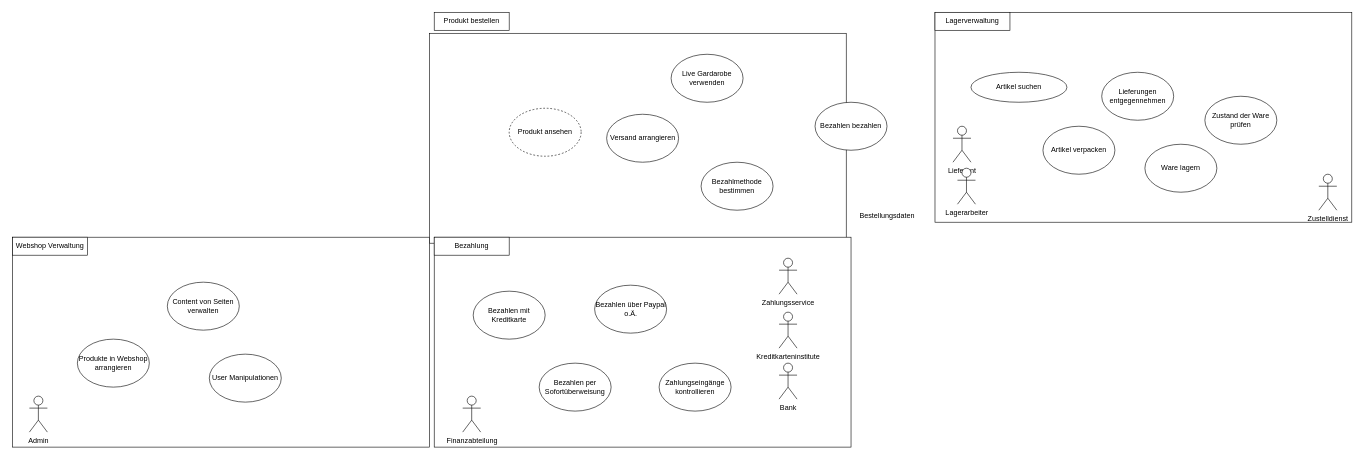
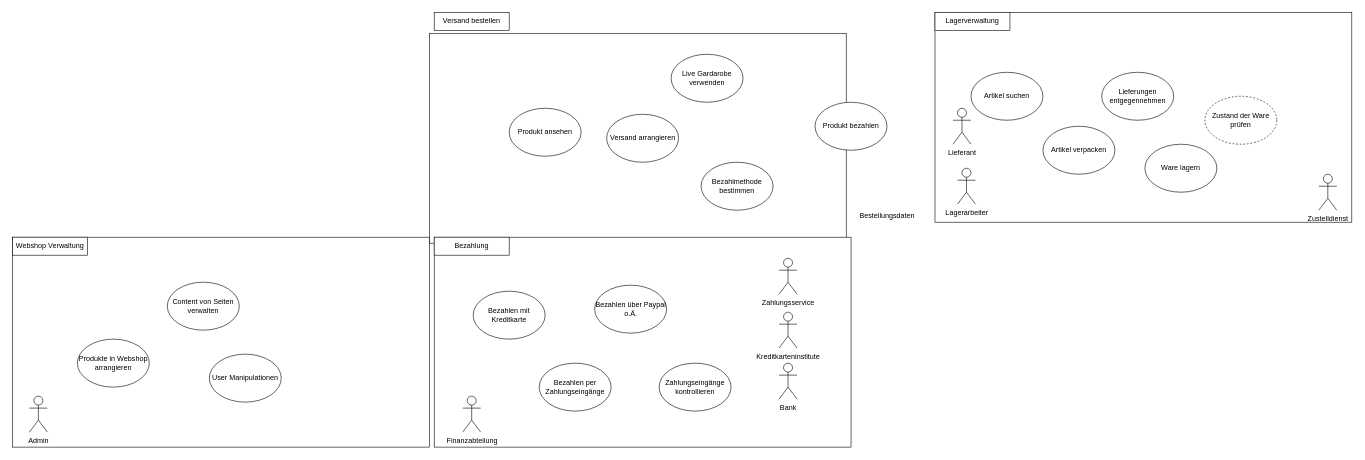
node "Produkt bestellen": label "Produkt bestellen" -> "Versand bestellen"
node "Artikel suchen": size 96x30 -> 72x48
node "Zustand der Ware prüfen": style solid -> dashed
node "Bezahlen bezahlen": label "Bezahlen bezahlen" -> "Produkt bezahlen"
node "Produkt ansehen": style dashed -> solid
node "Lieferant": moved (962, 144) -> (962, 126)
node "Bezahlen per Sofortüberweisung": label "Bezahlen per Sofortüberweisung" -> "Bezahlen per Zahlungseingänge"
